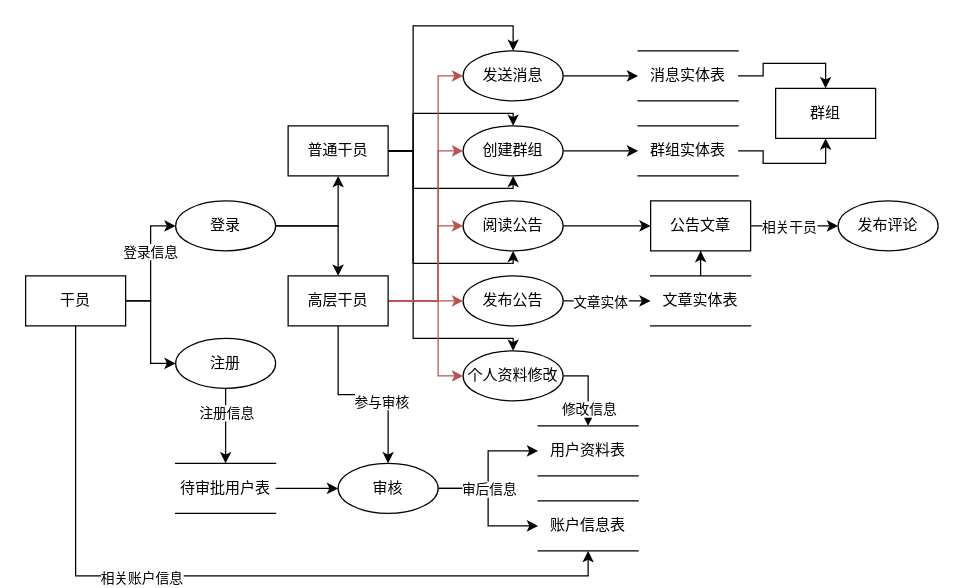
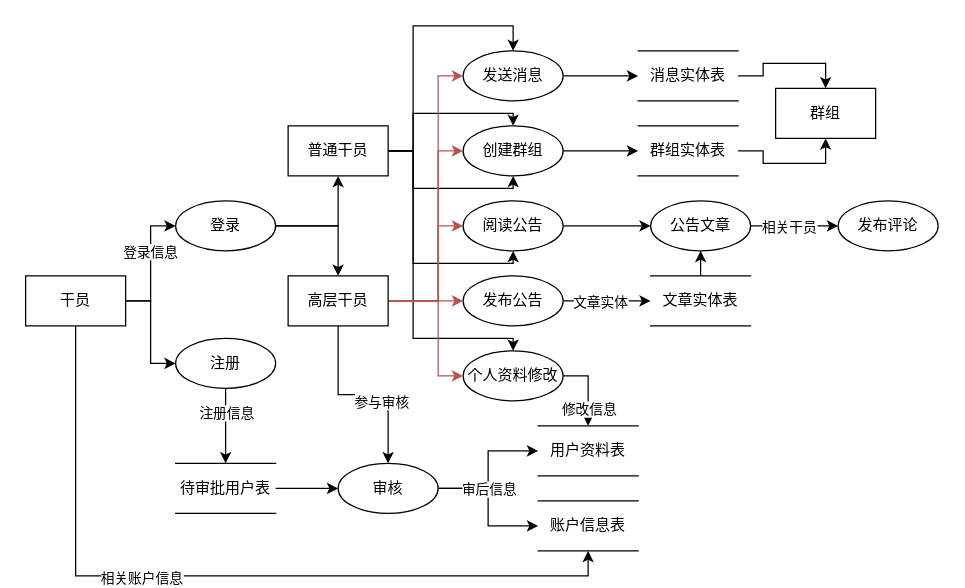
node "公告文章": shape rectangle -> ellipse
